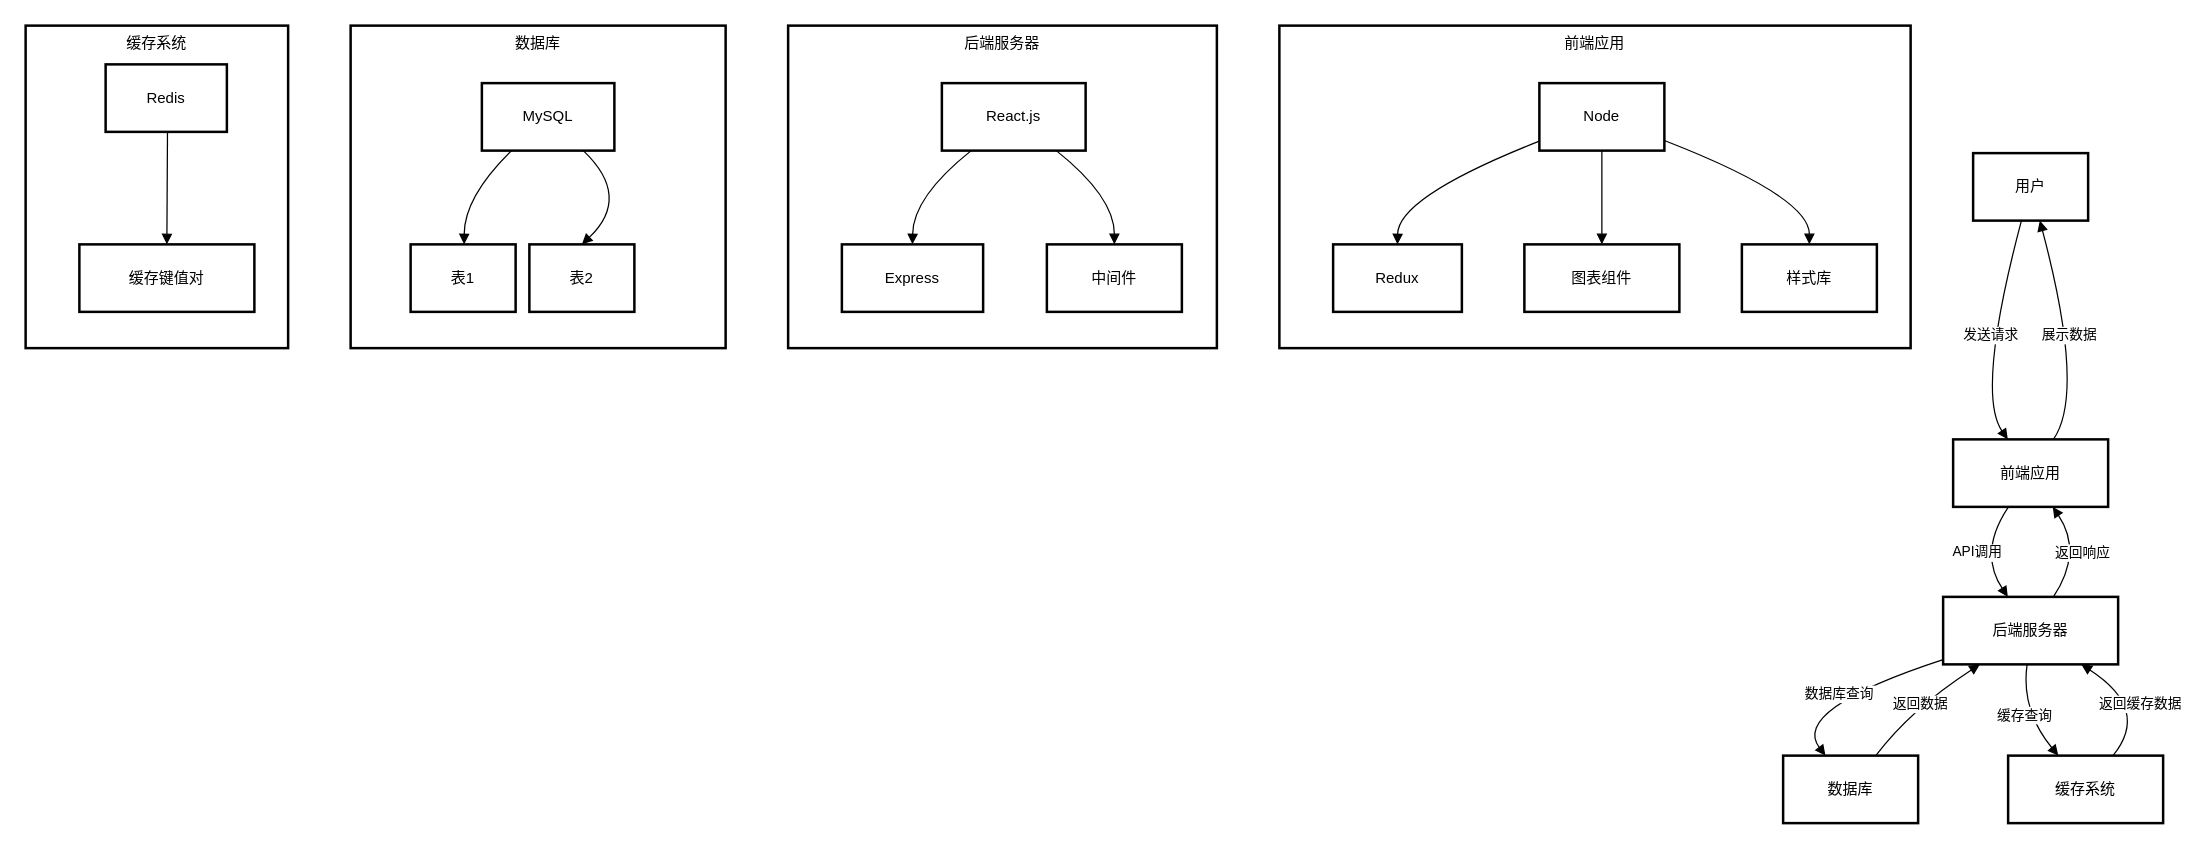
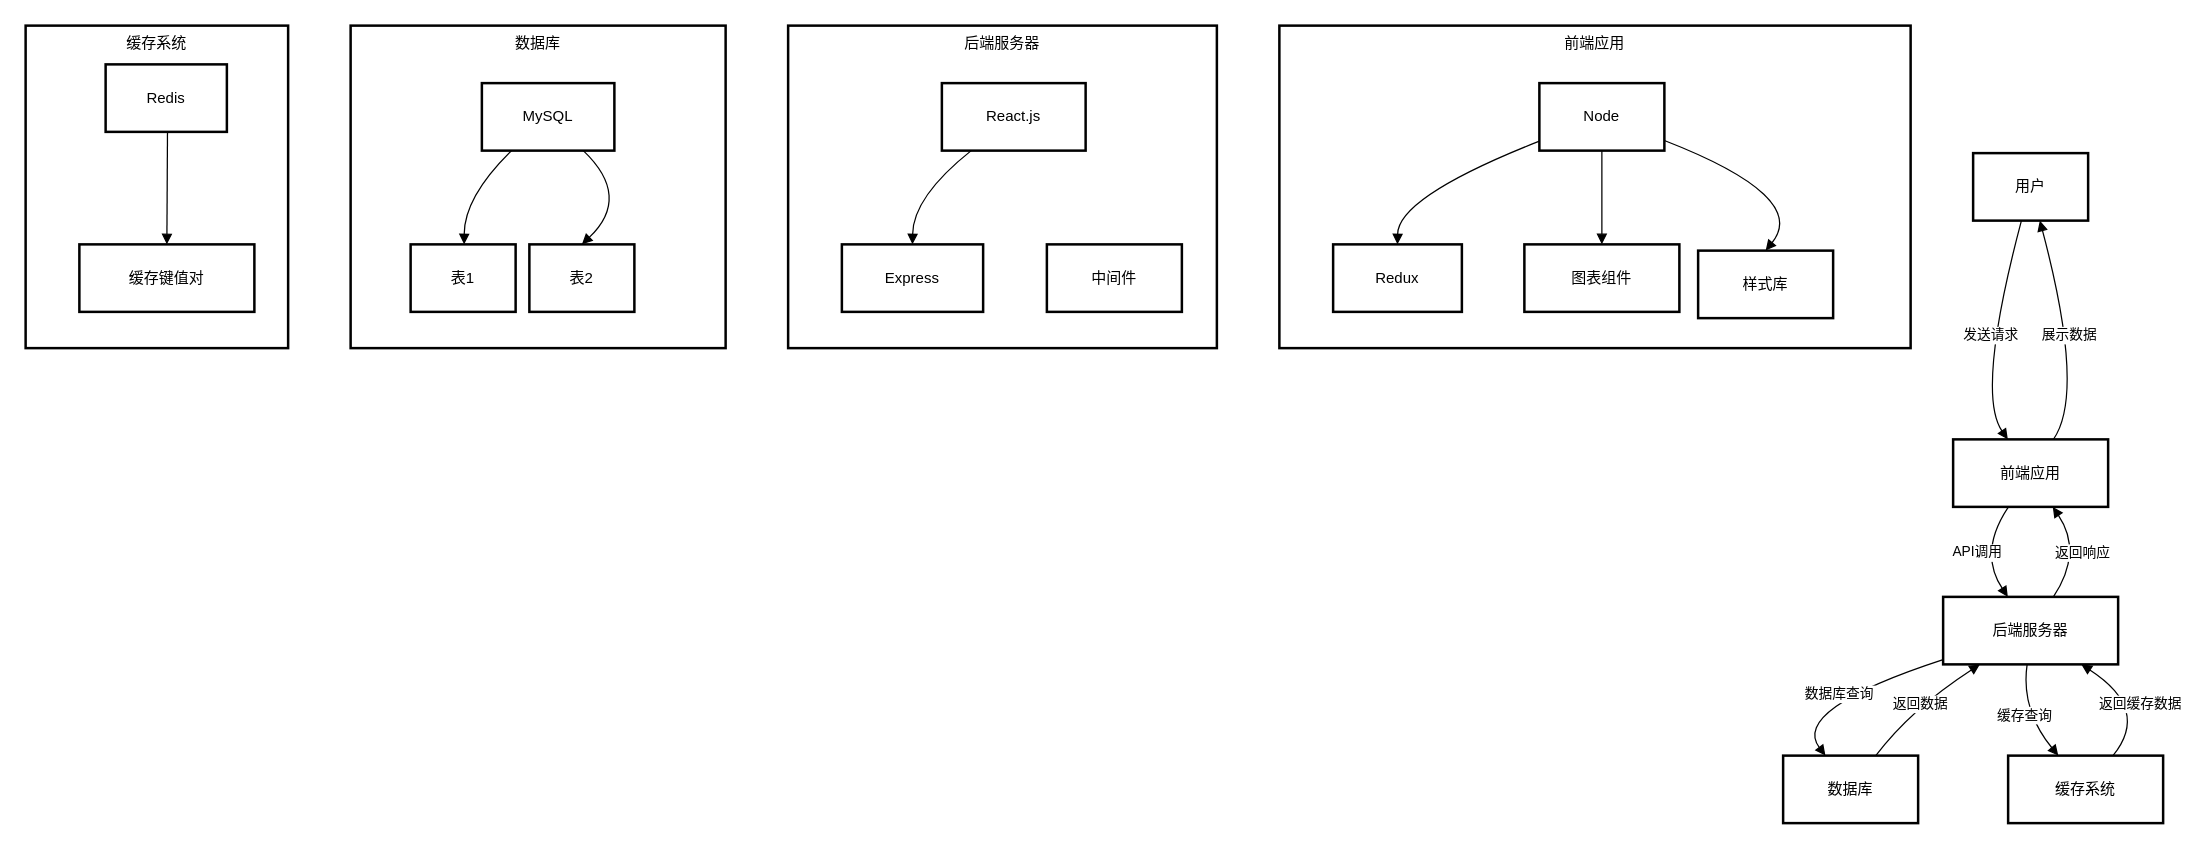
edge "React.js" -> "中间件": removed
node "样式库": moved (1809, 278) -> (1766, 284)
